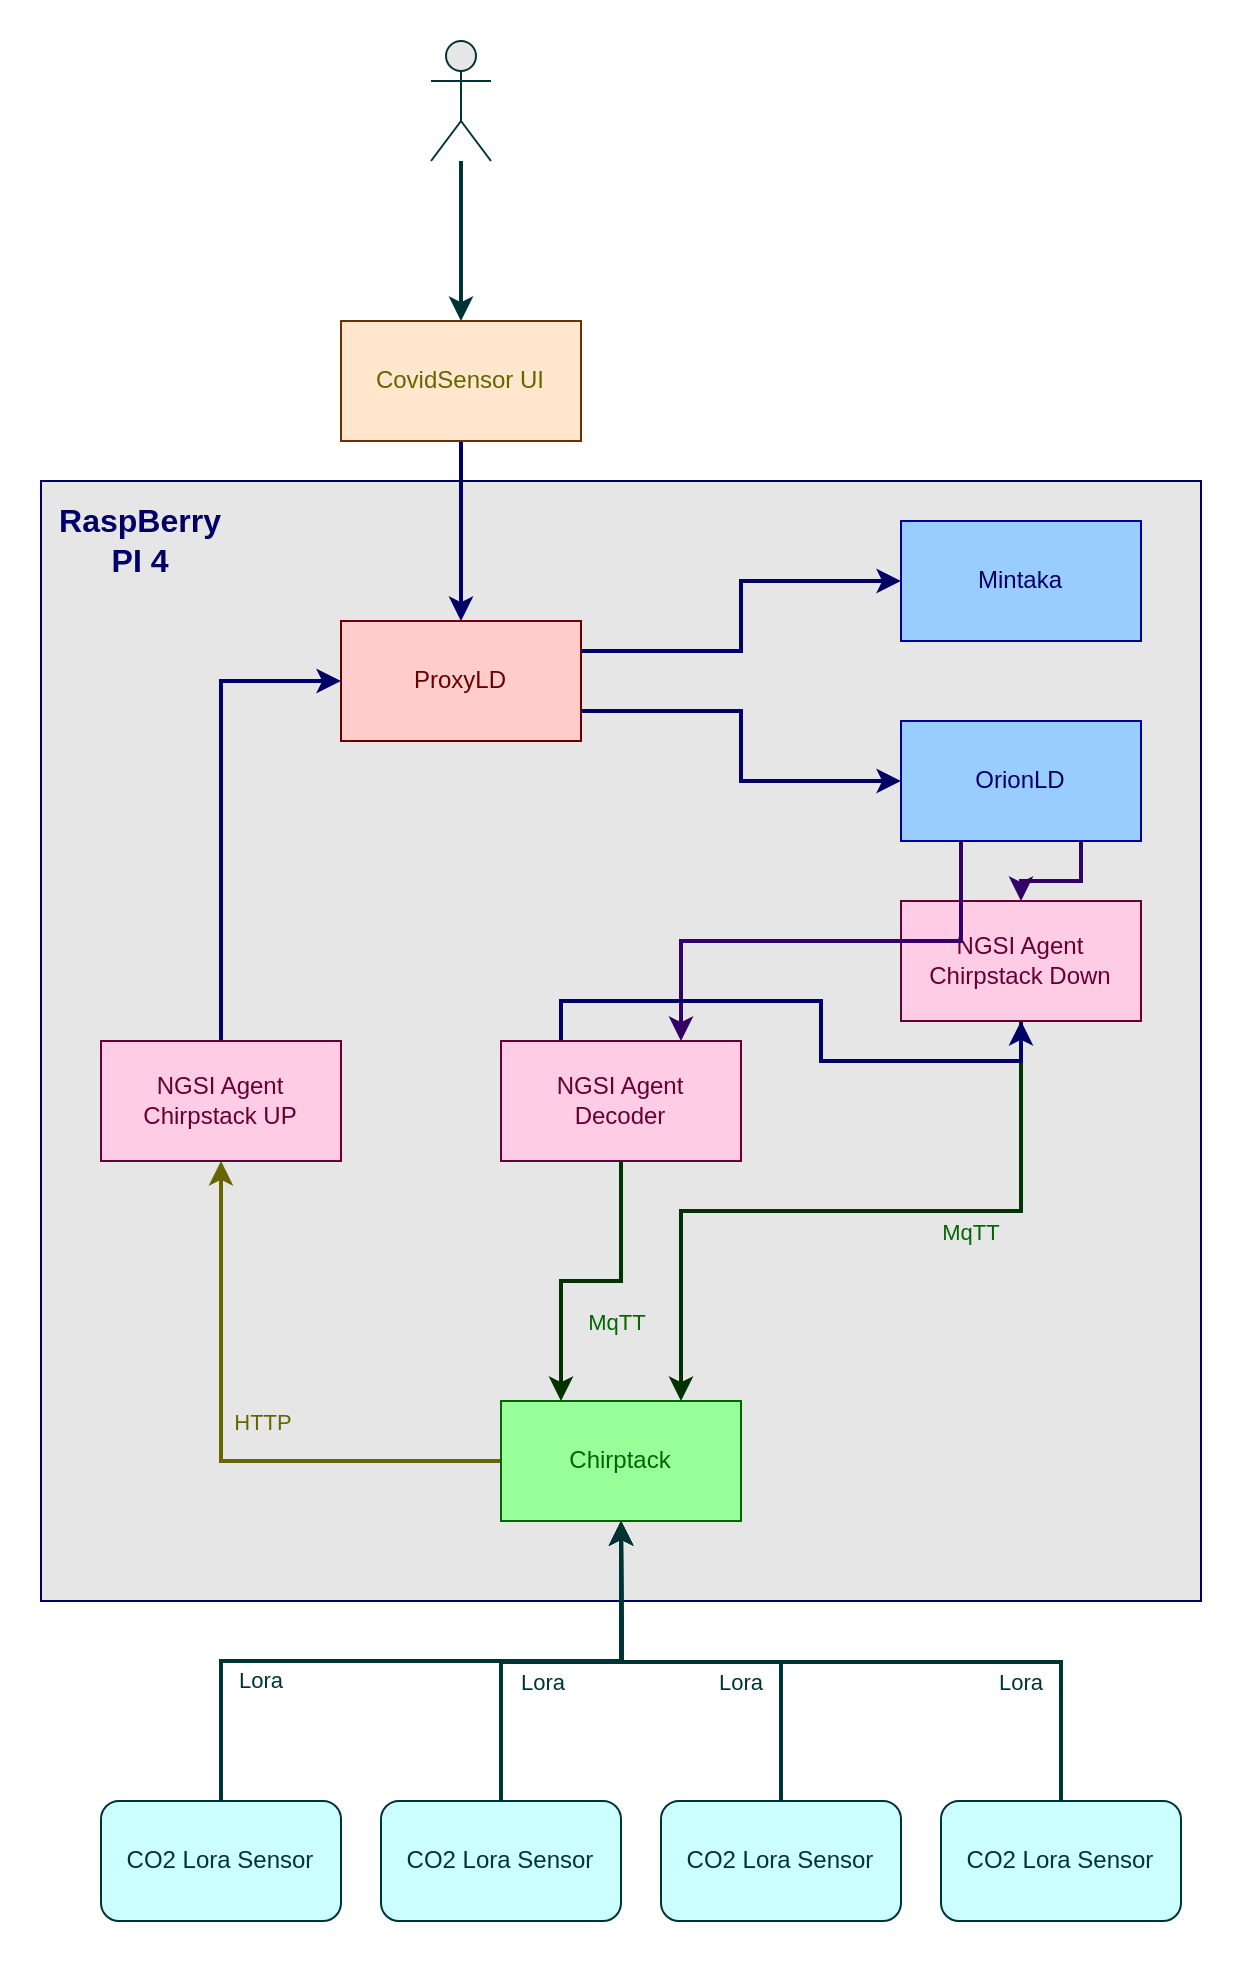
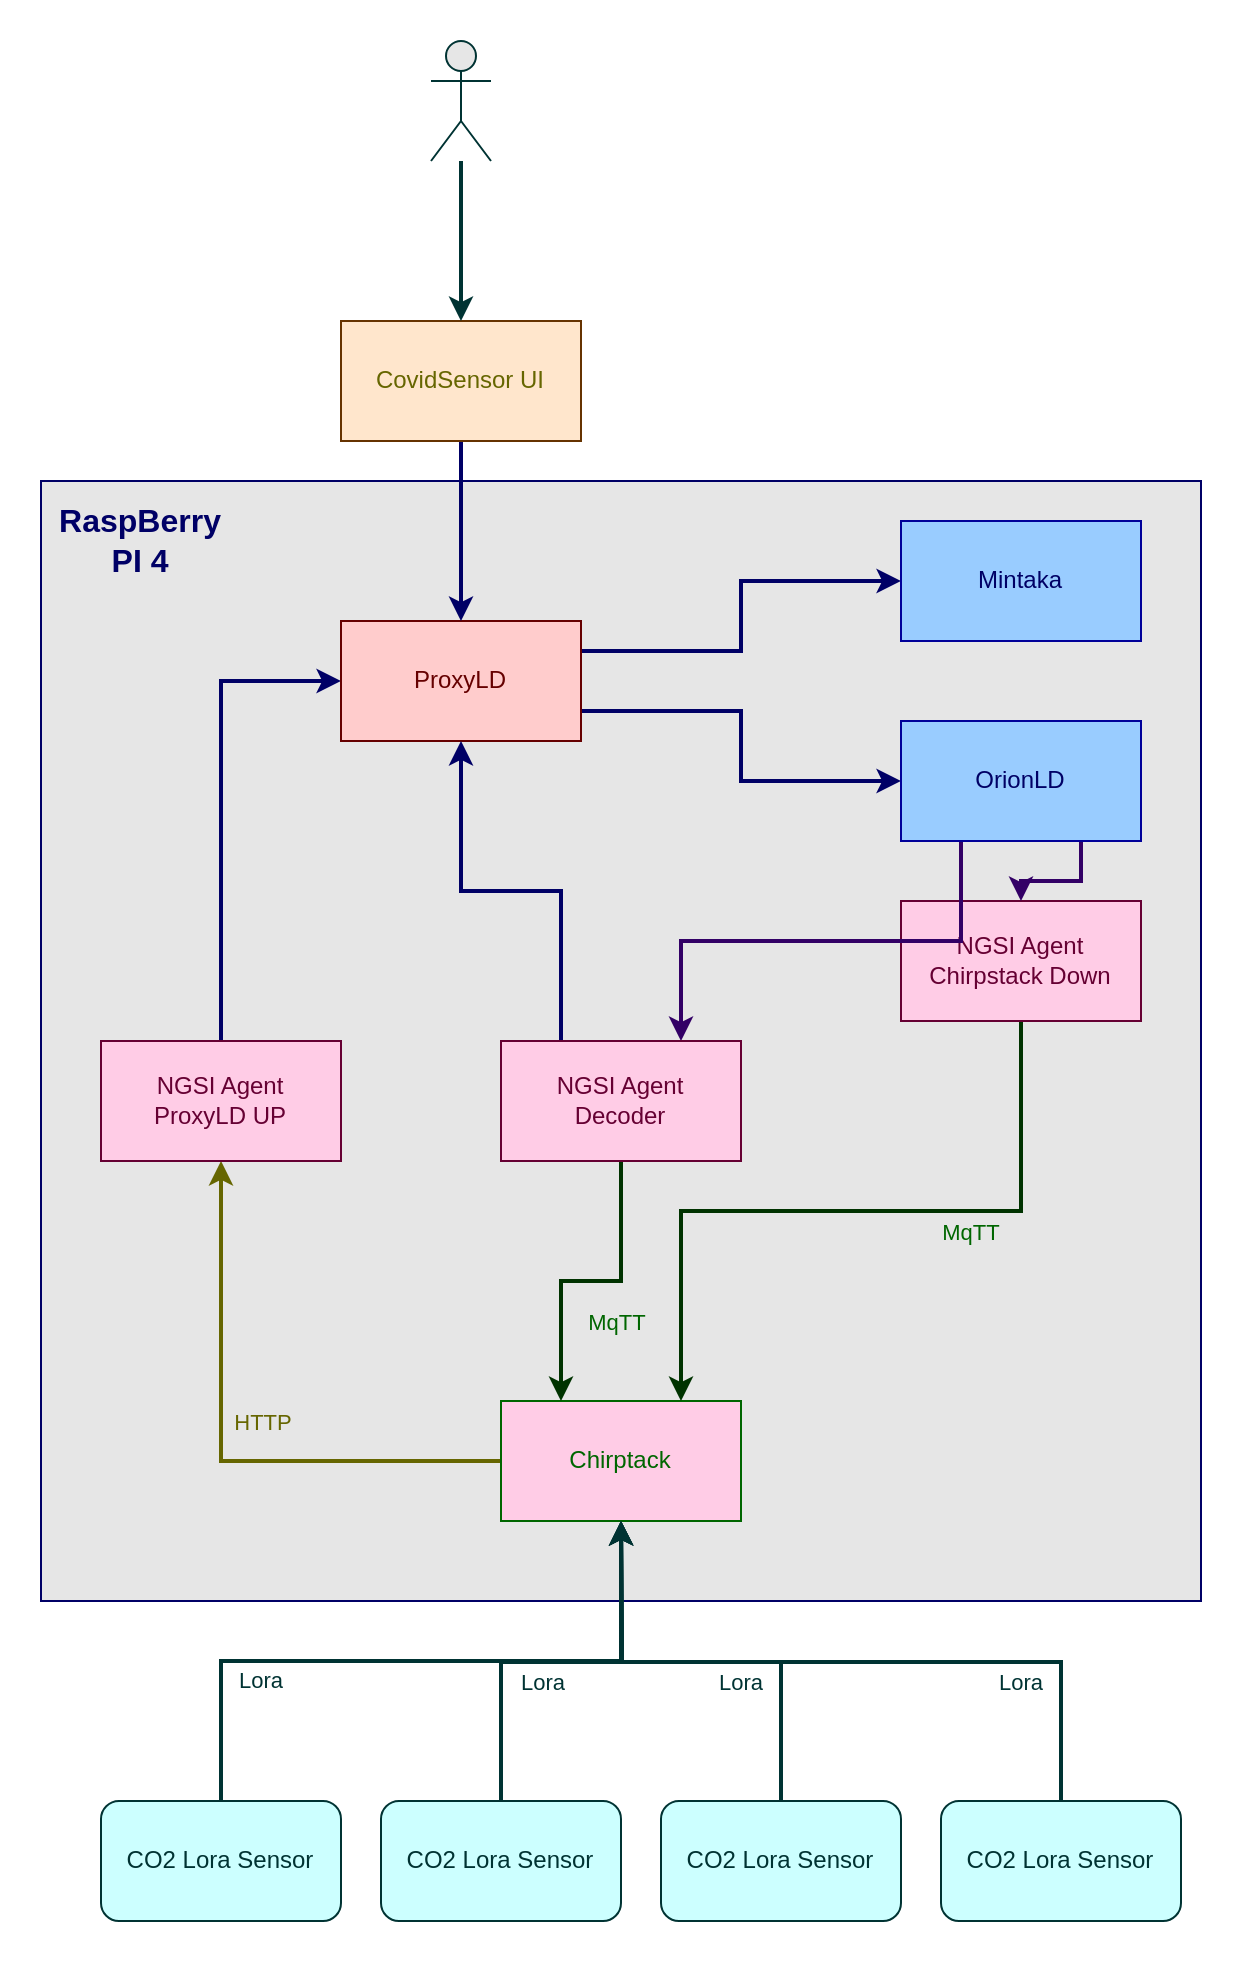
edge "NGSI Agent Decoder" -> "NGSI Agent Chirpstack Down": now "NGSI Agent Decoder" -> "ProxyLD"
node "NGSI Agent Chirpstack UP": label "NGSI Agent Chirpstack UP" -> "NGSI Agent ProxyLD UP"
node "Chirptack": fillcolor #99ff99 -> #ffcce6
